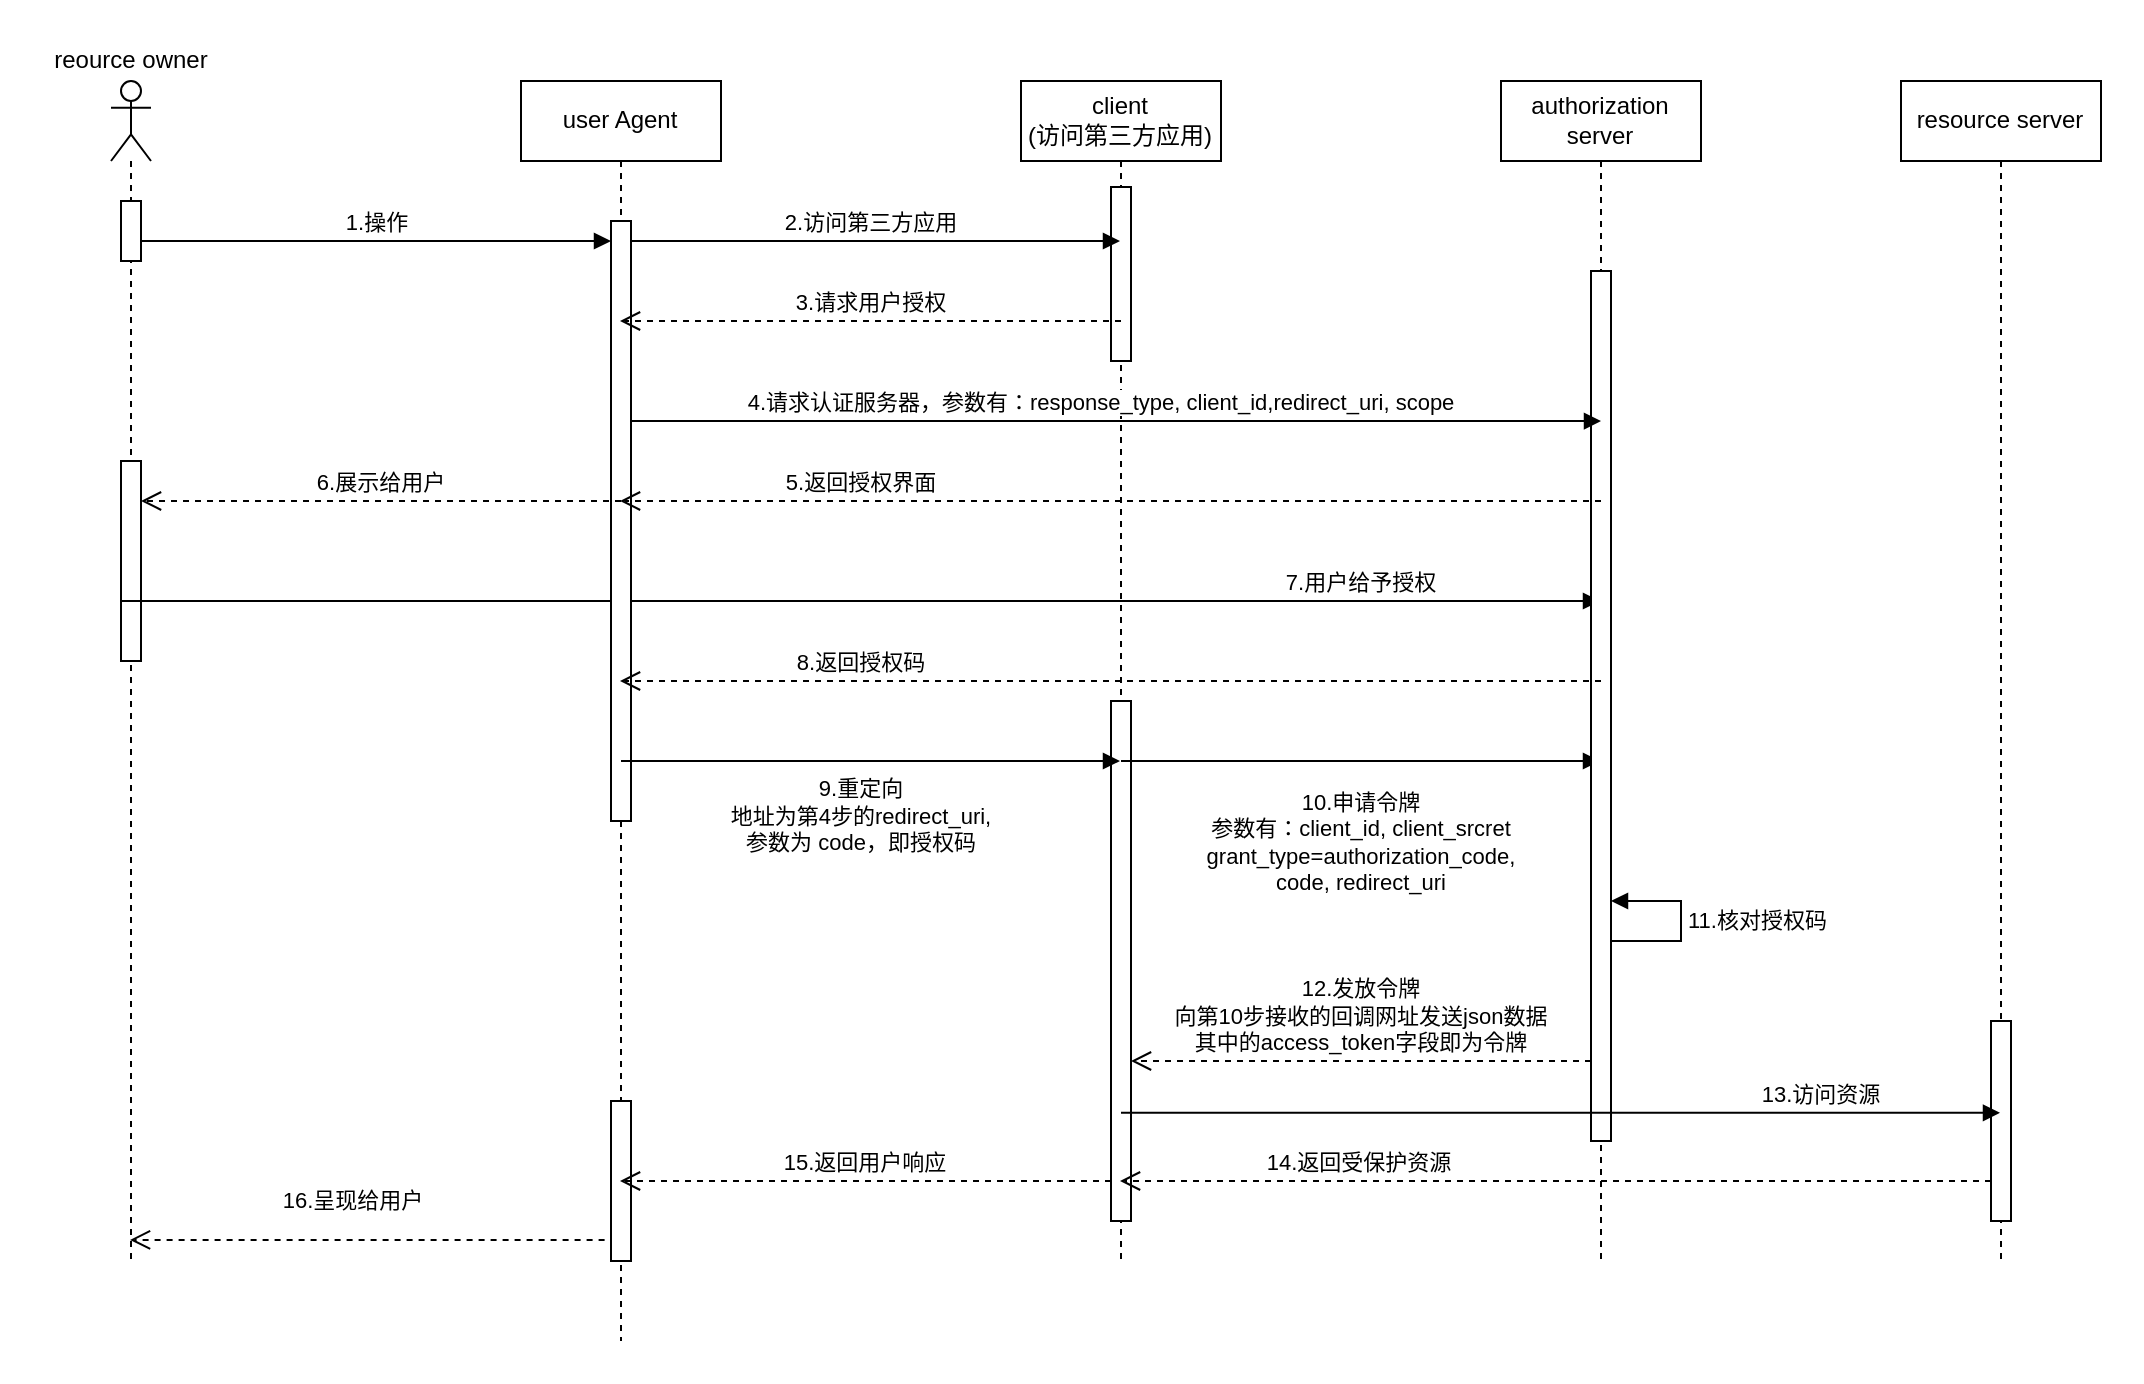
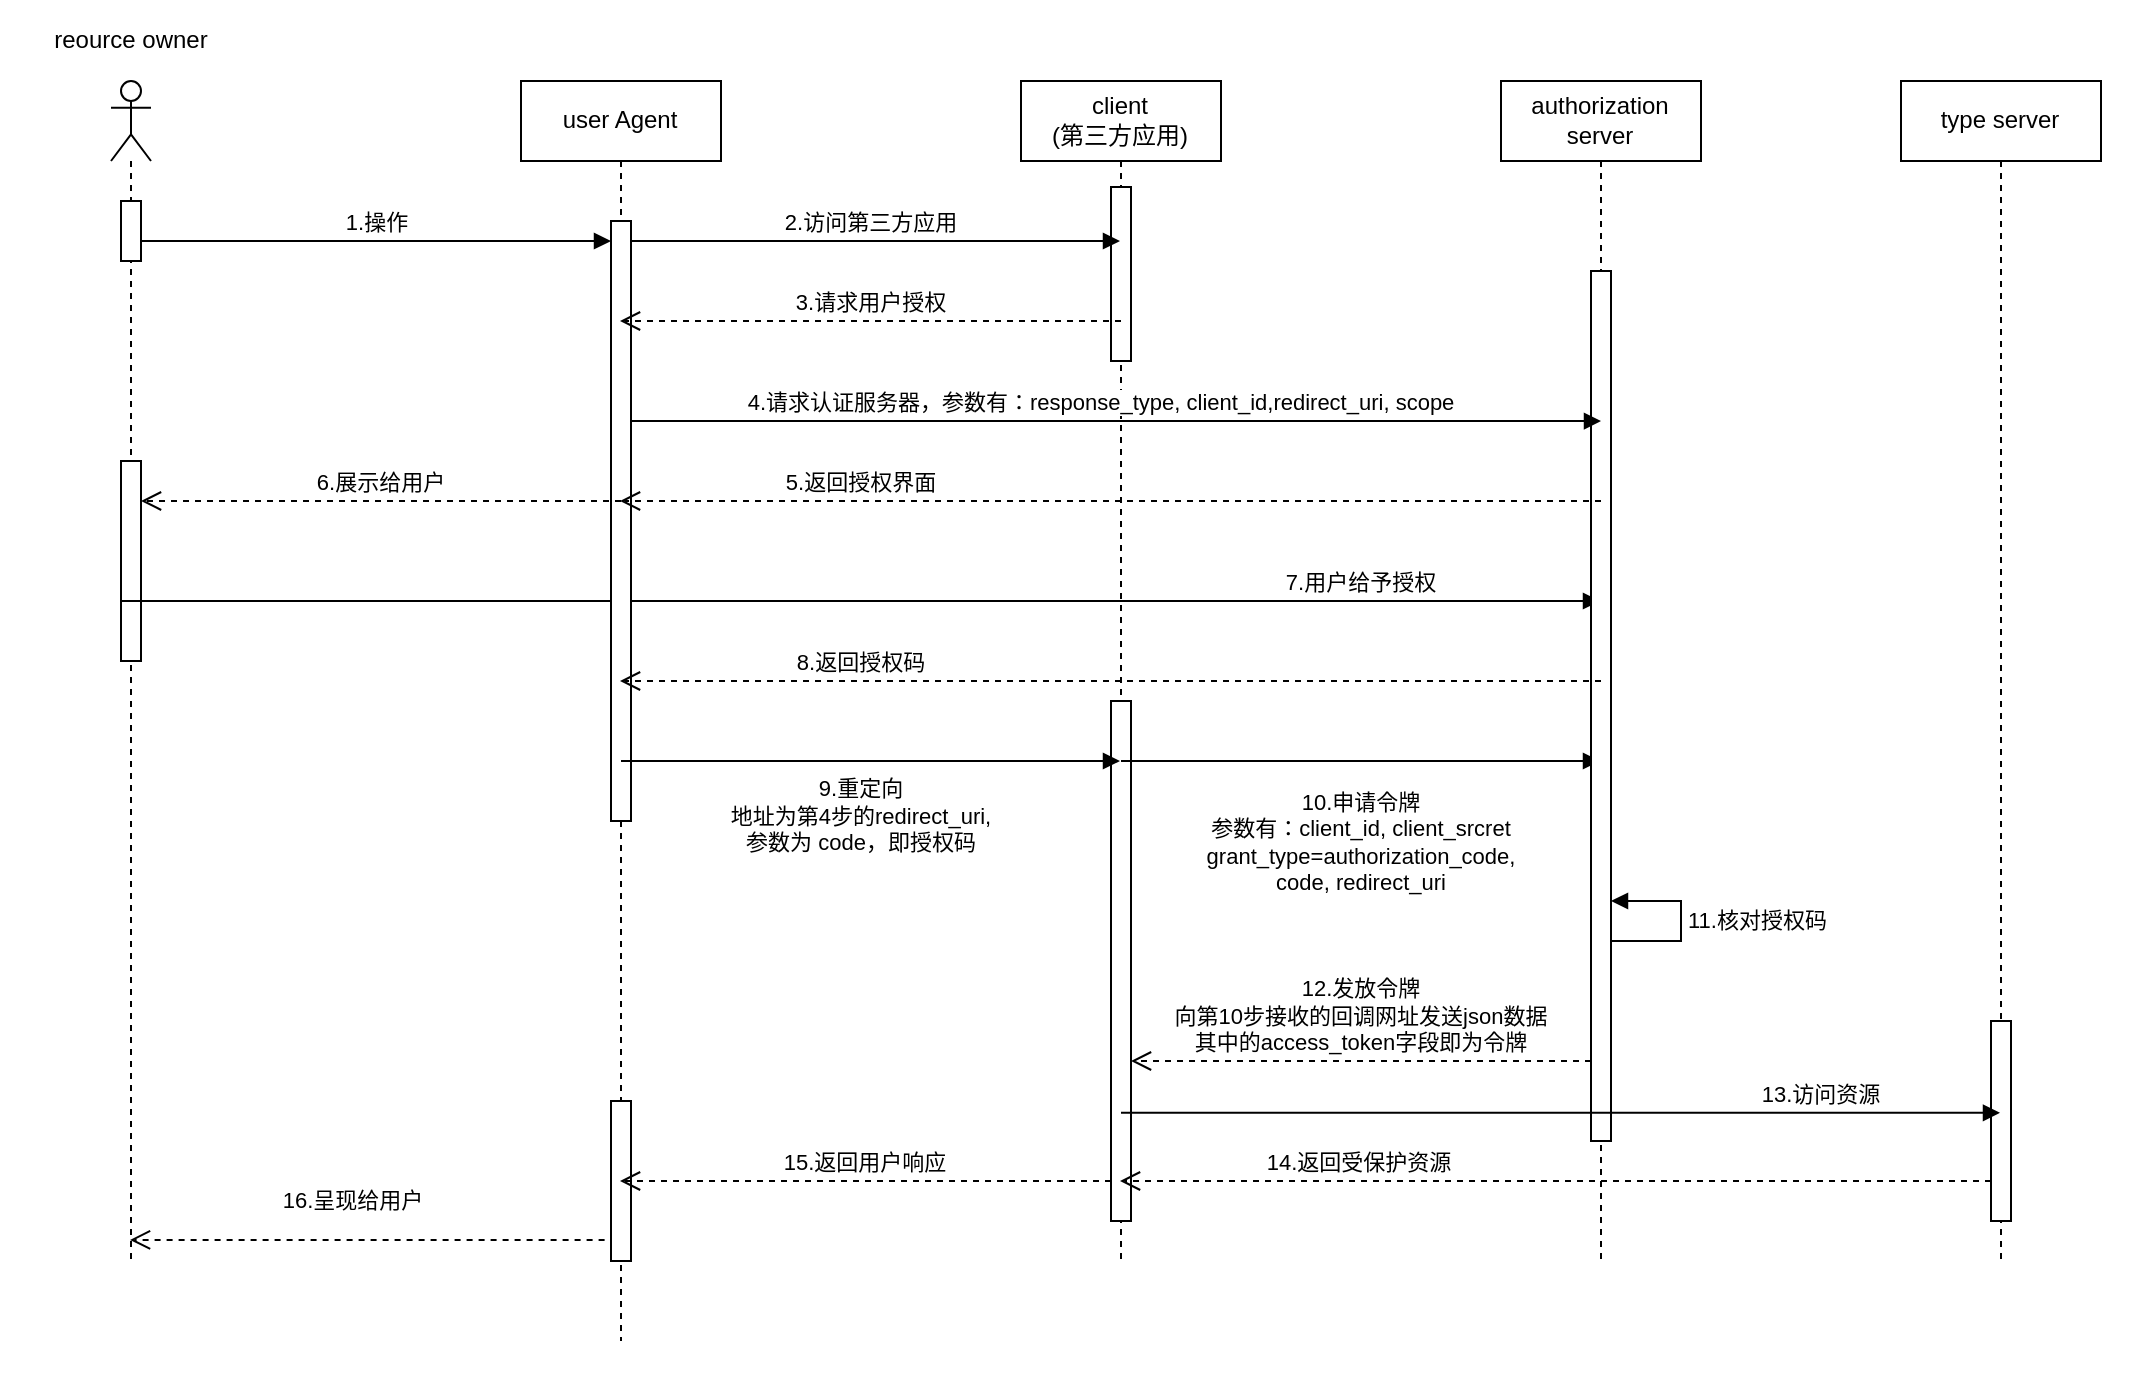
node "reource owner": moved (131, 61) -> (131, 41)
node "client (访问第三方应用)": label "client (访问第三方应用)" -> "client (第三方应用)"
node "resource server": label "resource server" -> "type server"
